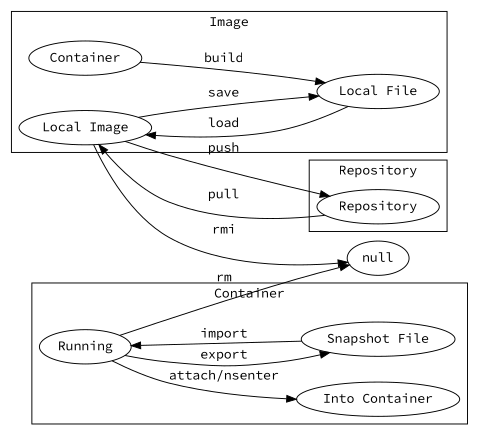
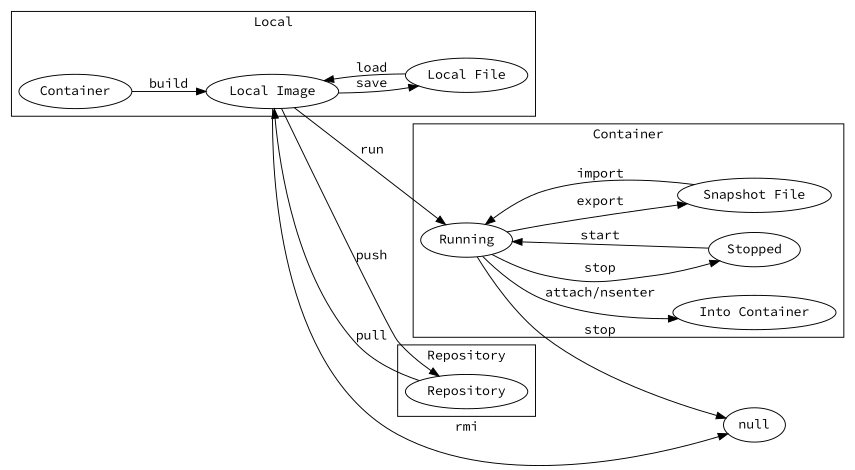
cluster "Image": label "Image" -> "Local"
edge "Container" -> "Local File": now "Container" -> "Local Image"
edge "Local Image" -> "Running": added, label "run"
node "Stopped": added
edge "Running" -> "null": label "rm" -> "stop"
